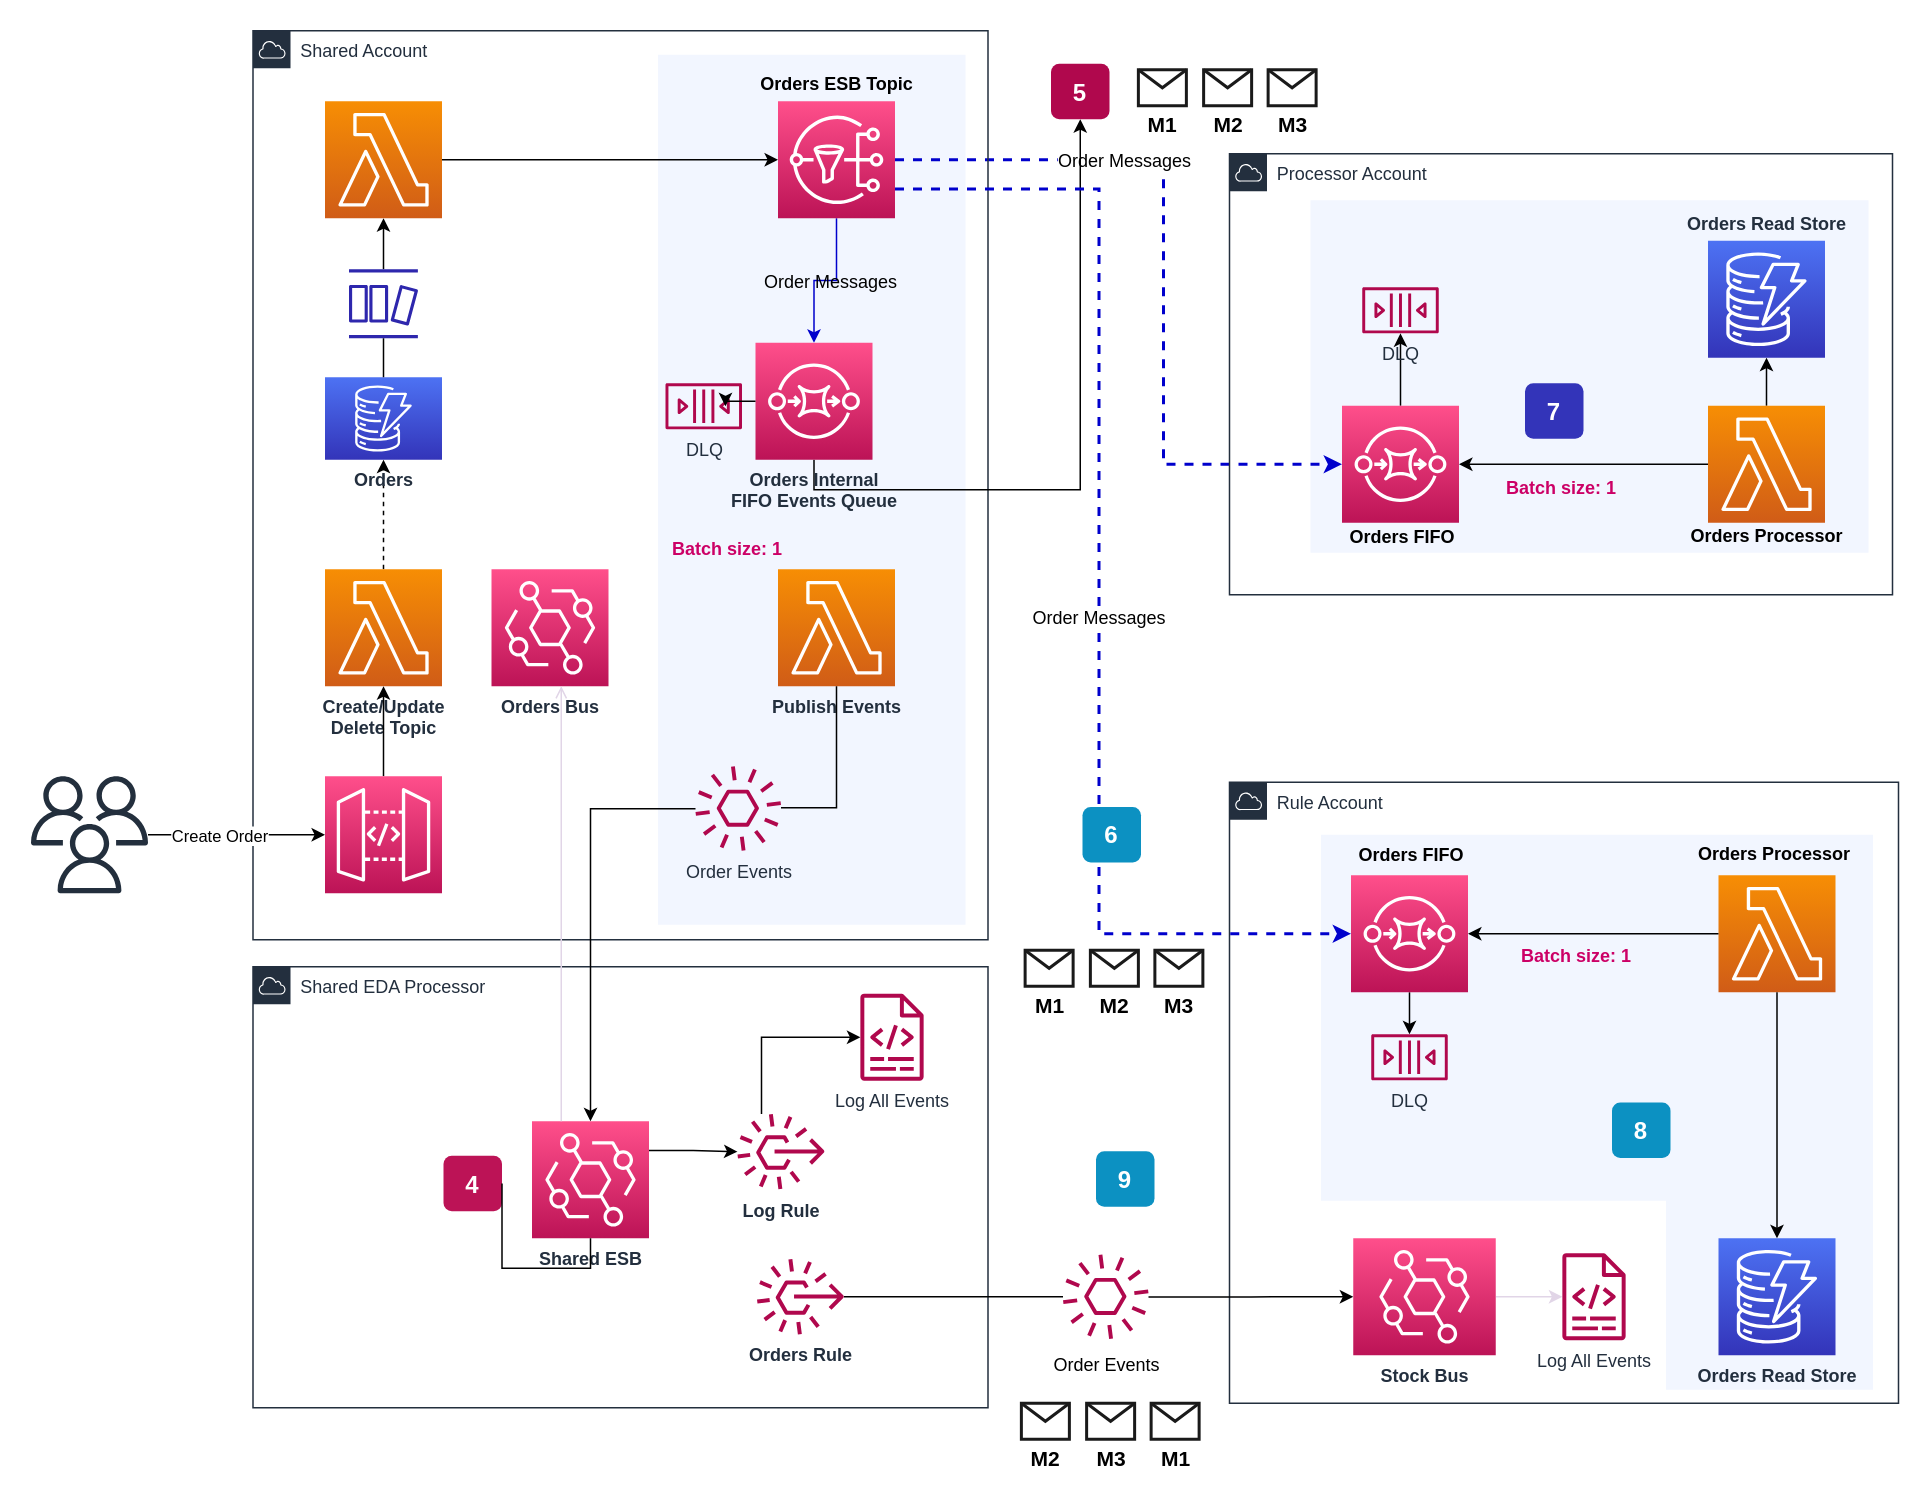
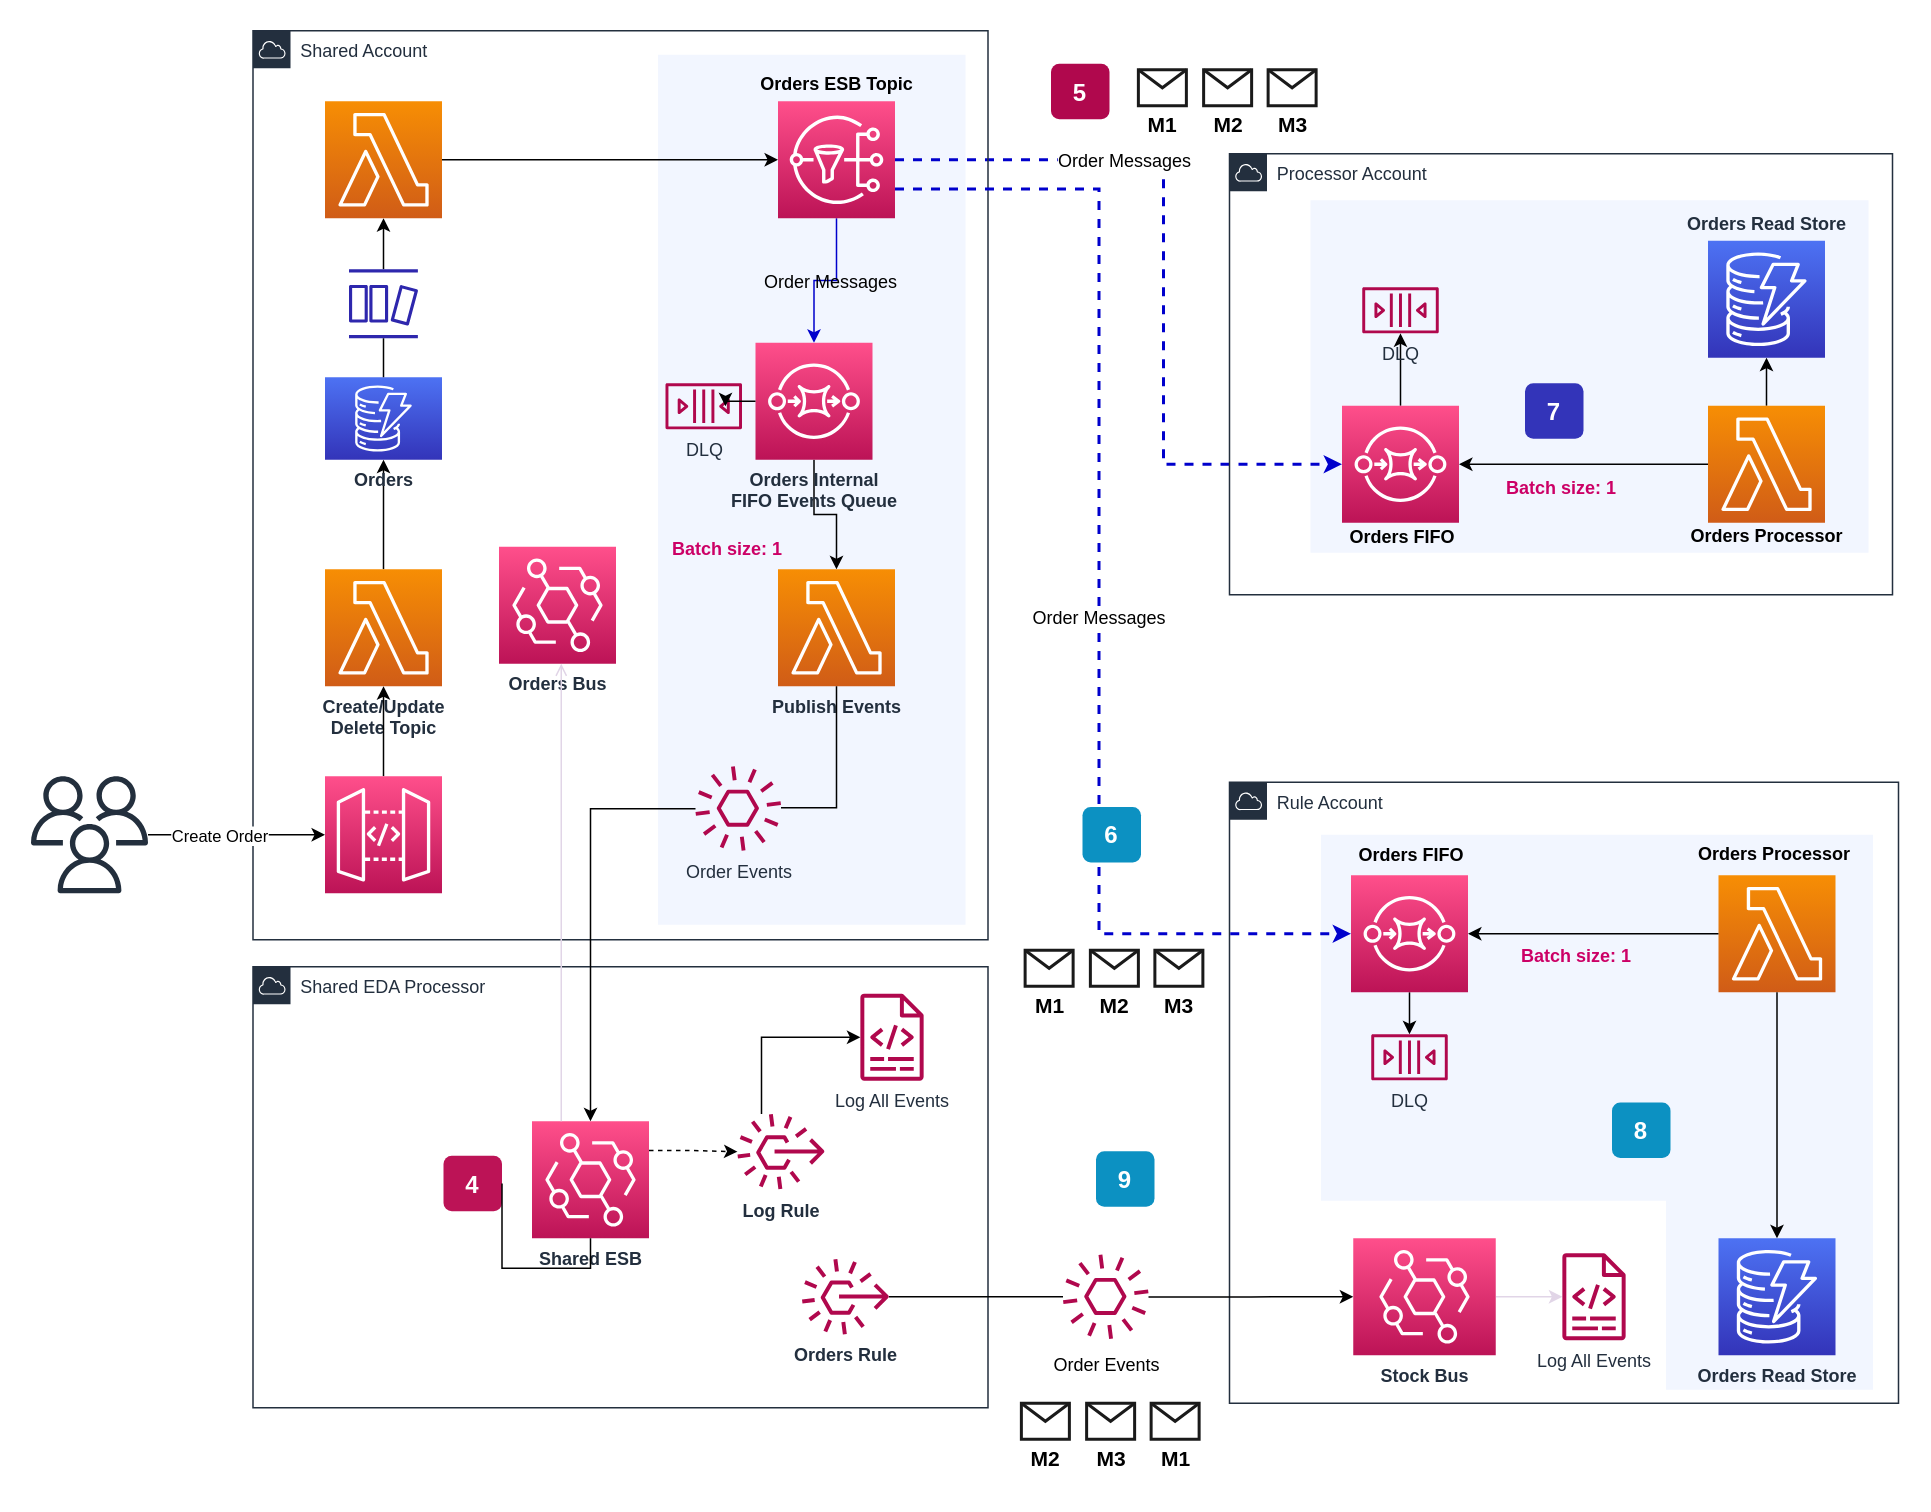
edge "Orders Internal FIFO Events Queue" -> "5": now "Orders Internal FIFO Events Queue" -> "Publish Events"
edge "Create/Update Delete Topic" -> "Orders": style dashed -> solid
node "Orders Bus": moved (550, 628) -> (557, 605)
edge "Shared ESB" -> "Log Rule": style solid -> dashed
node "Orders Rule": moved (800, 1297) -> (845, 1297)
